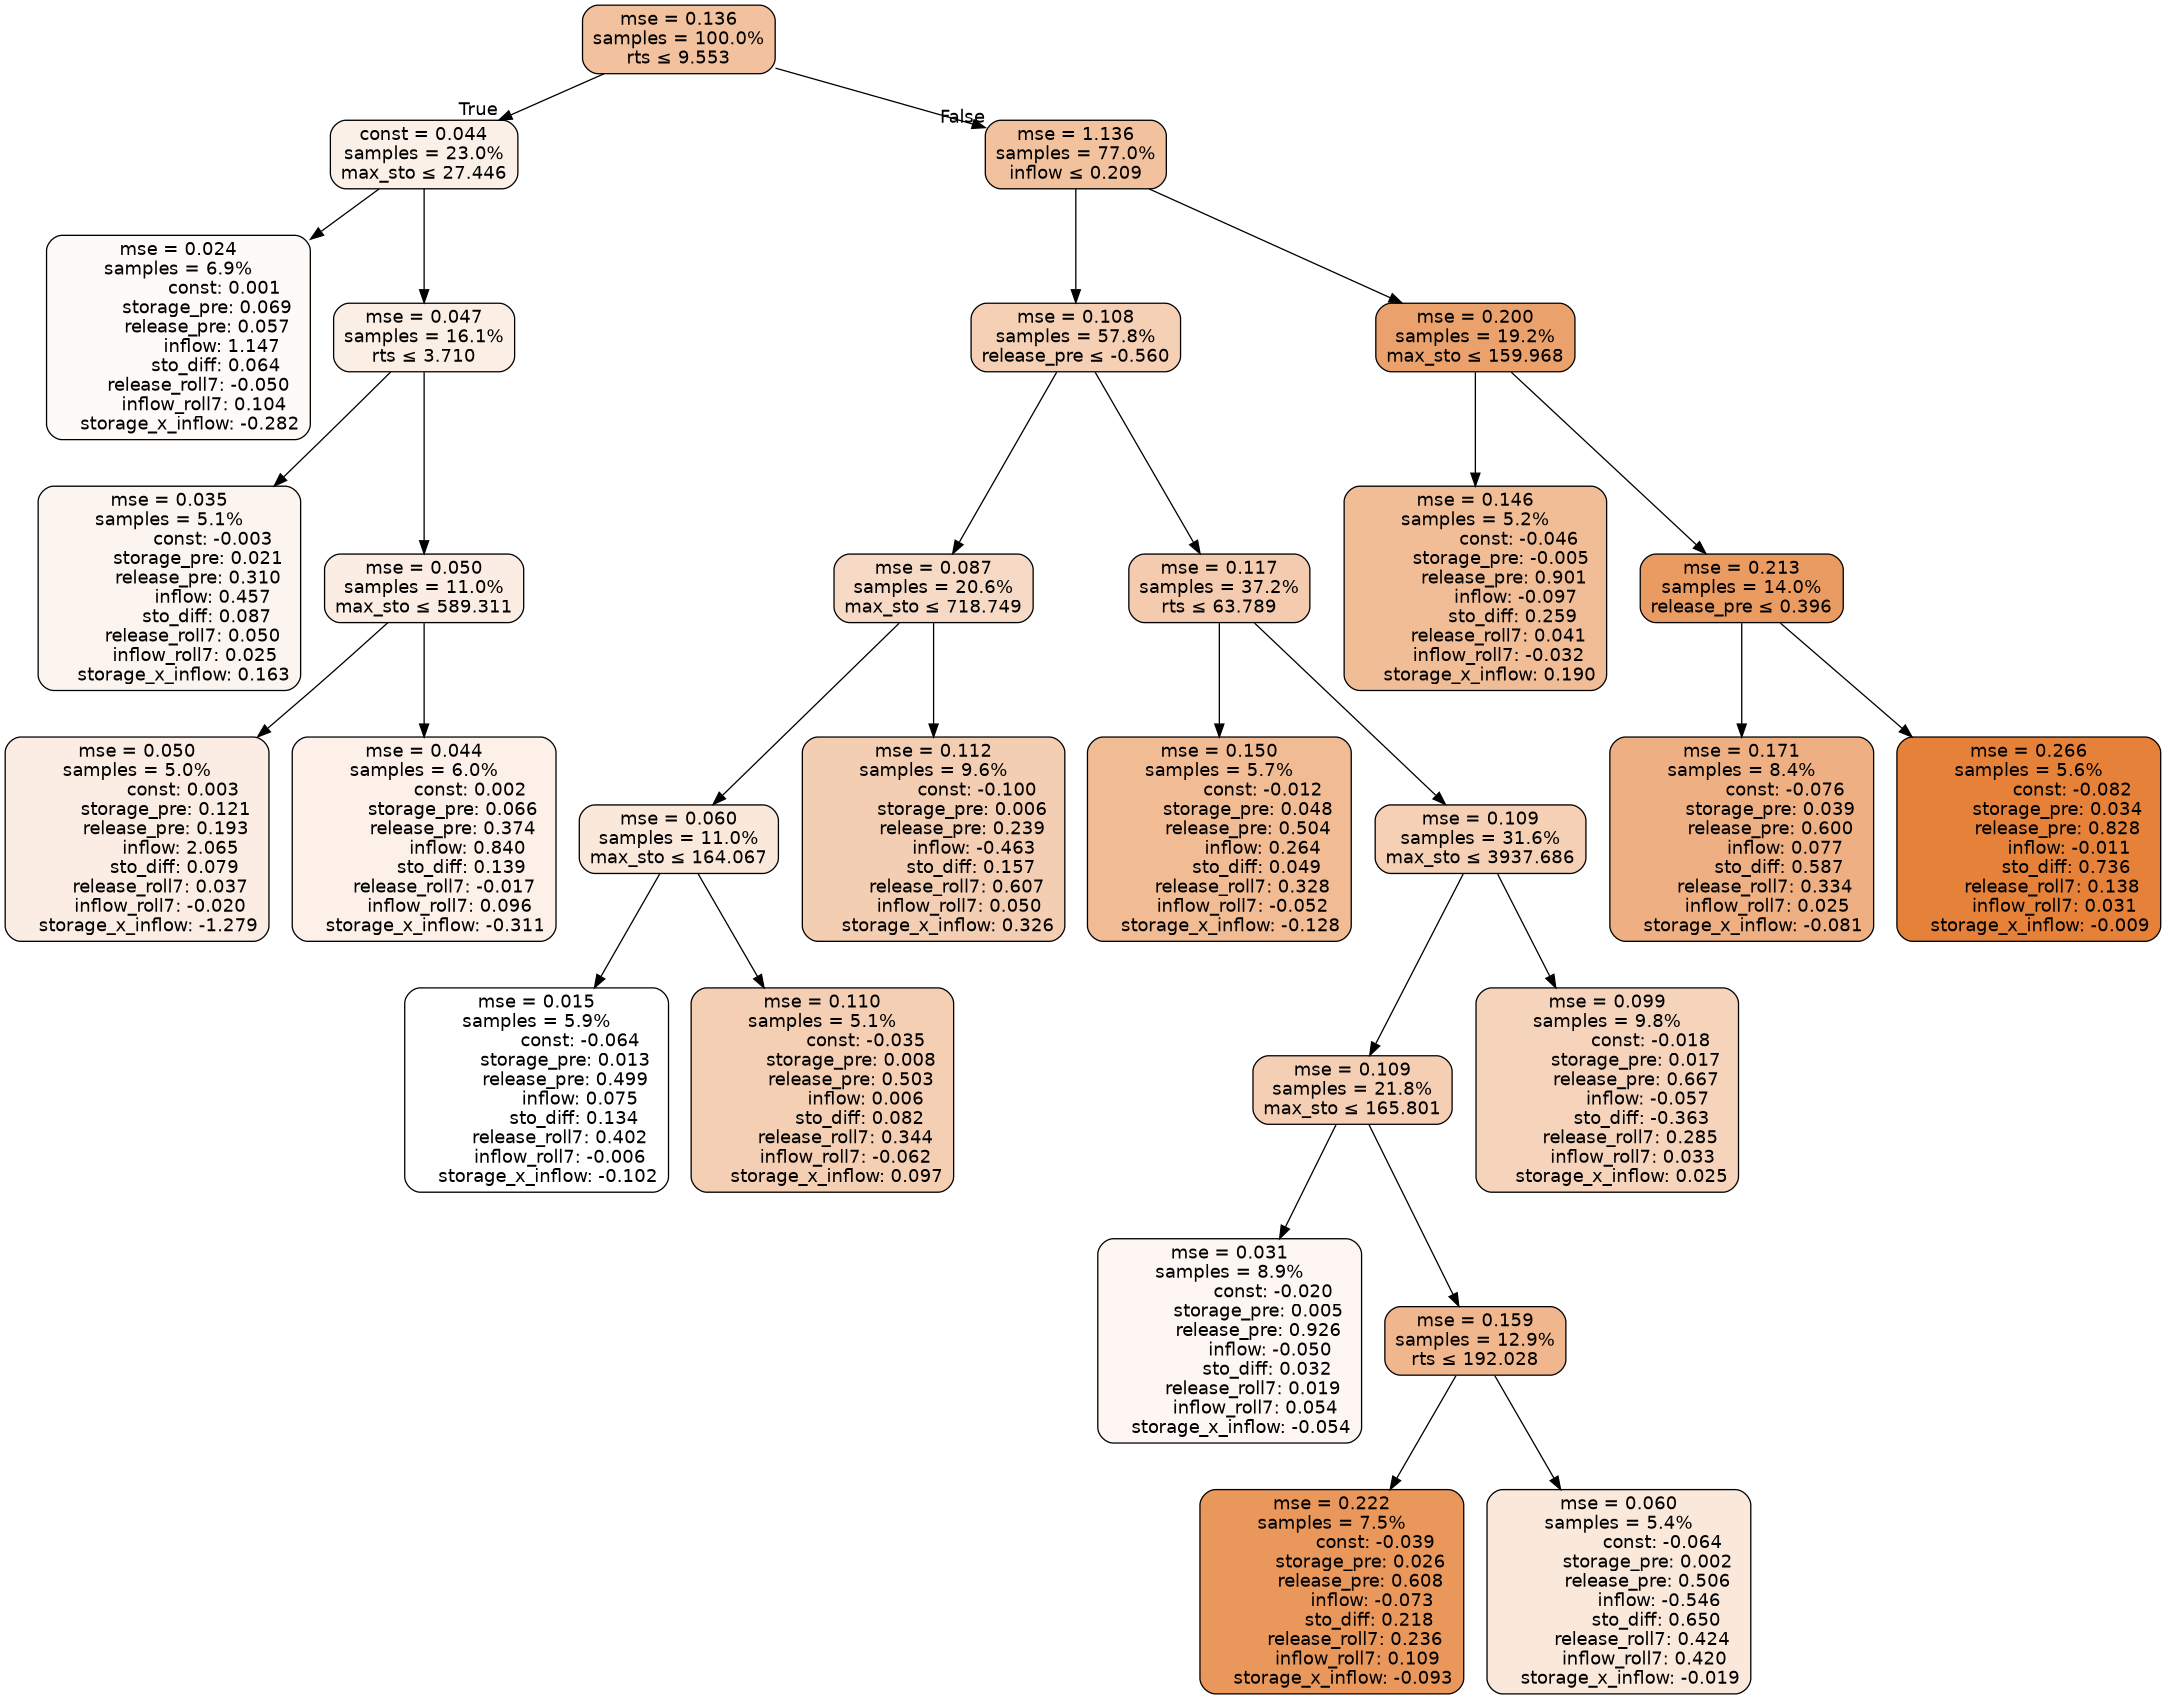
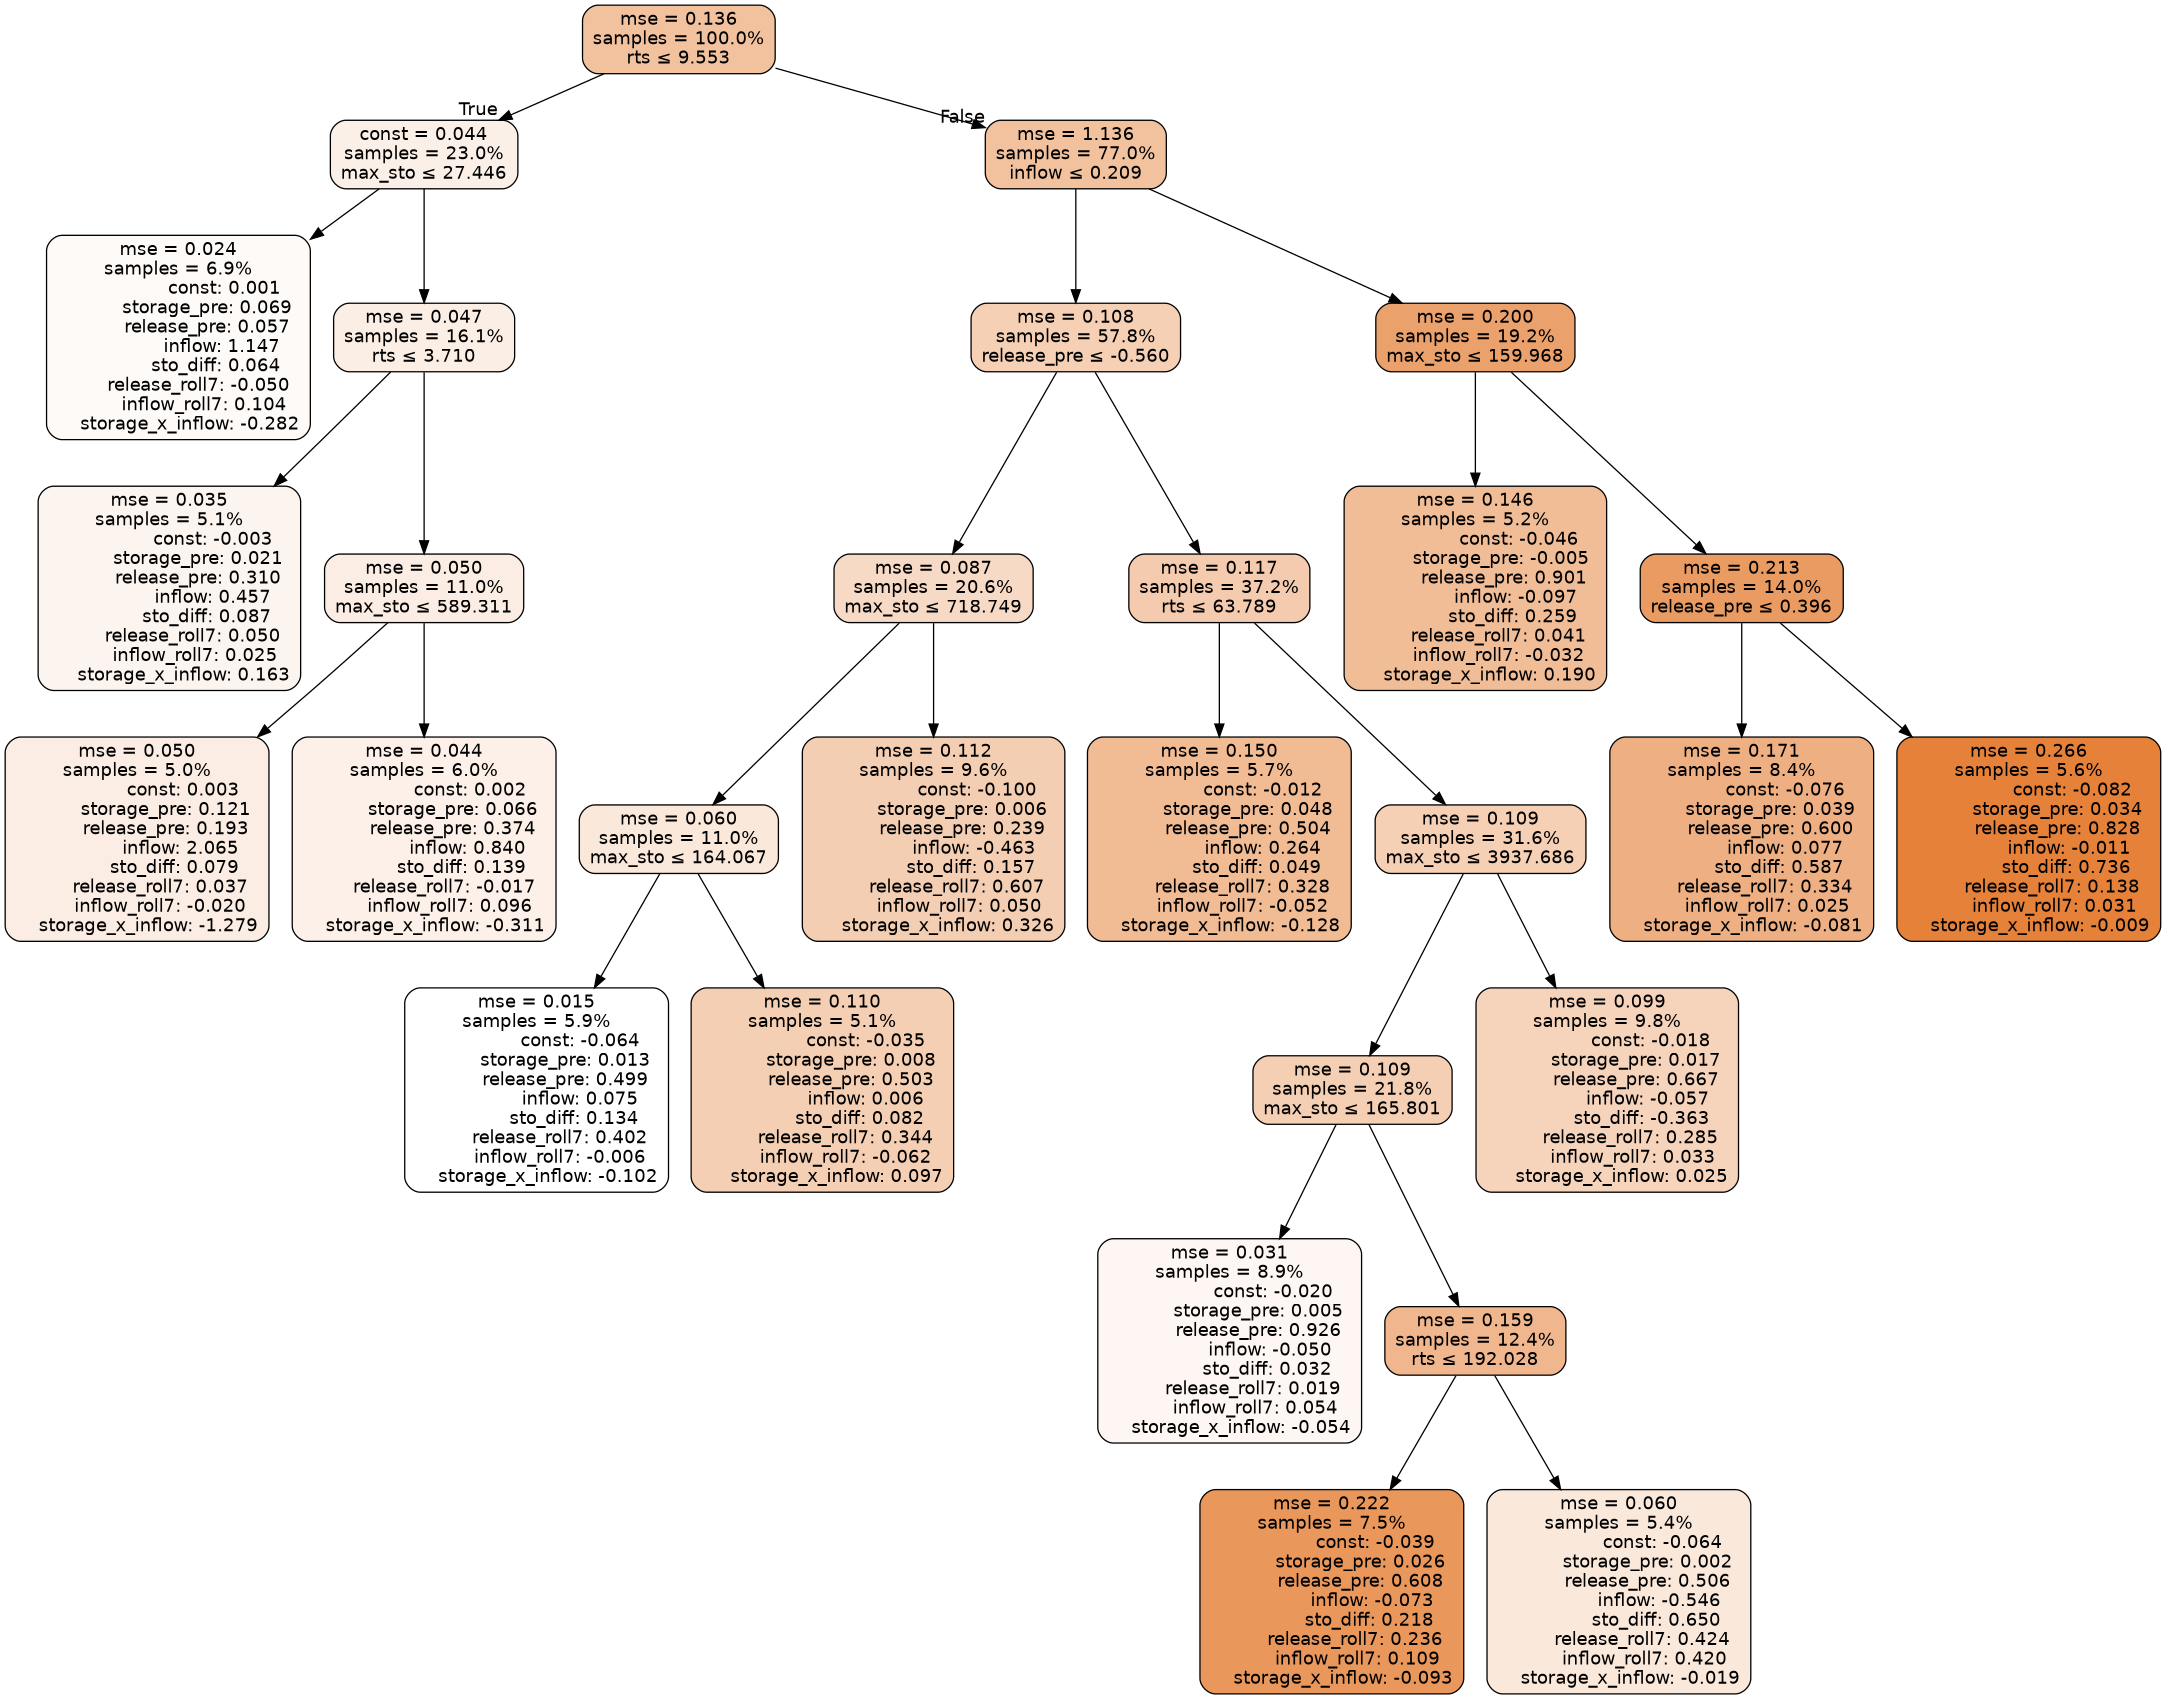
node "mse = 0.159 samples = 12.9% rts ≤ 192.028": label "mse = 0.159 samples = 12.9% rts ≤ 192.028" -> "mse = 0.159 samples = 12.4% rts ≤ 192.028"
